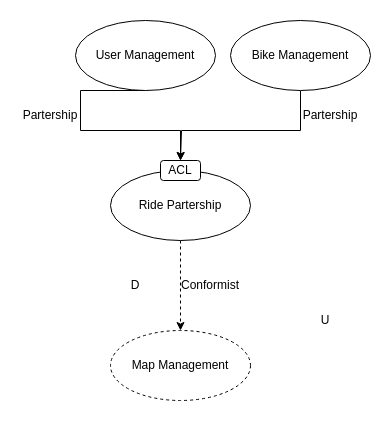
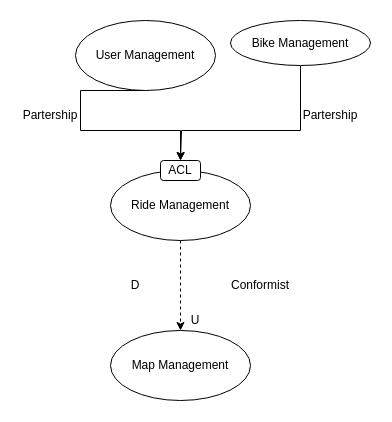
node "Bike Management": size 140x70 -> 140x45
node "Ride Partership": label "Ride Partership" -> "Ride Management"
node "Conformist": moved (211, 286) -> (261, 286)
node "U": moved (326, 321) -> (196, 321)
node "Map Management": style dashed -> solid
